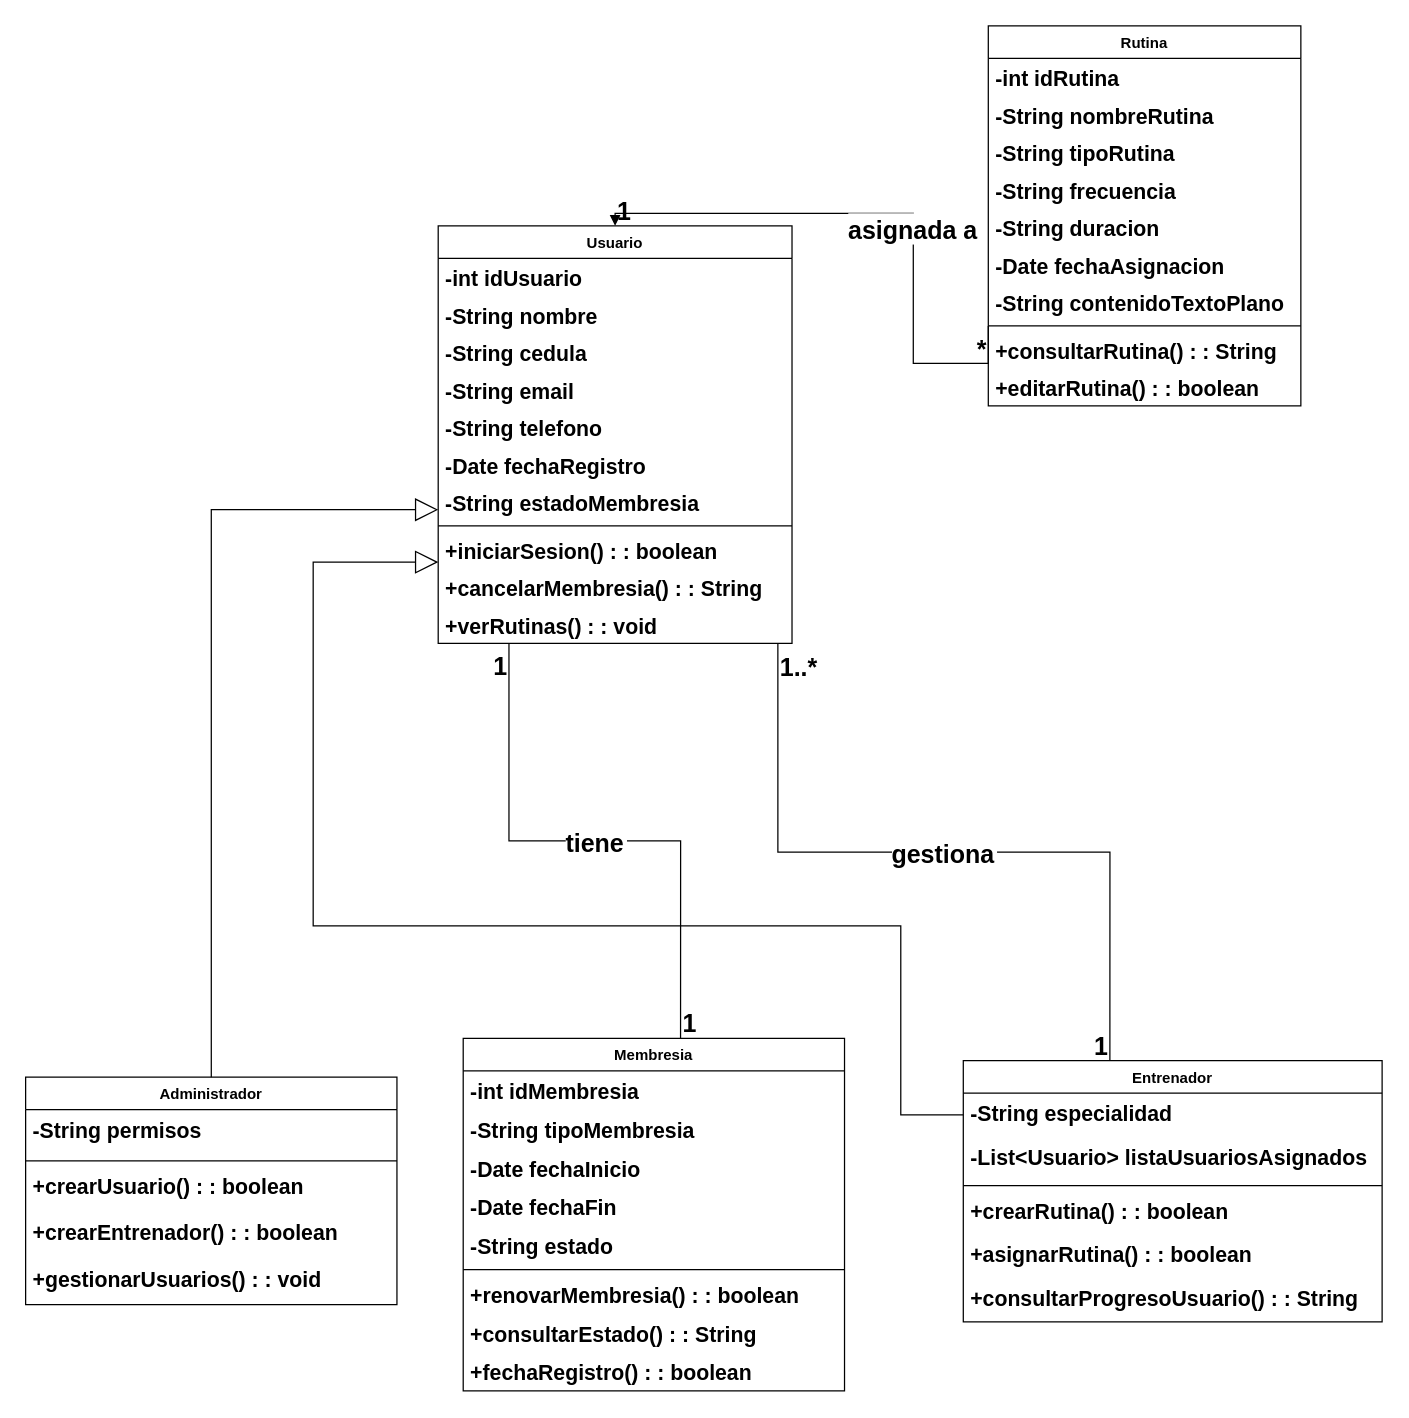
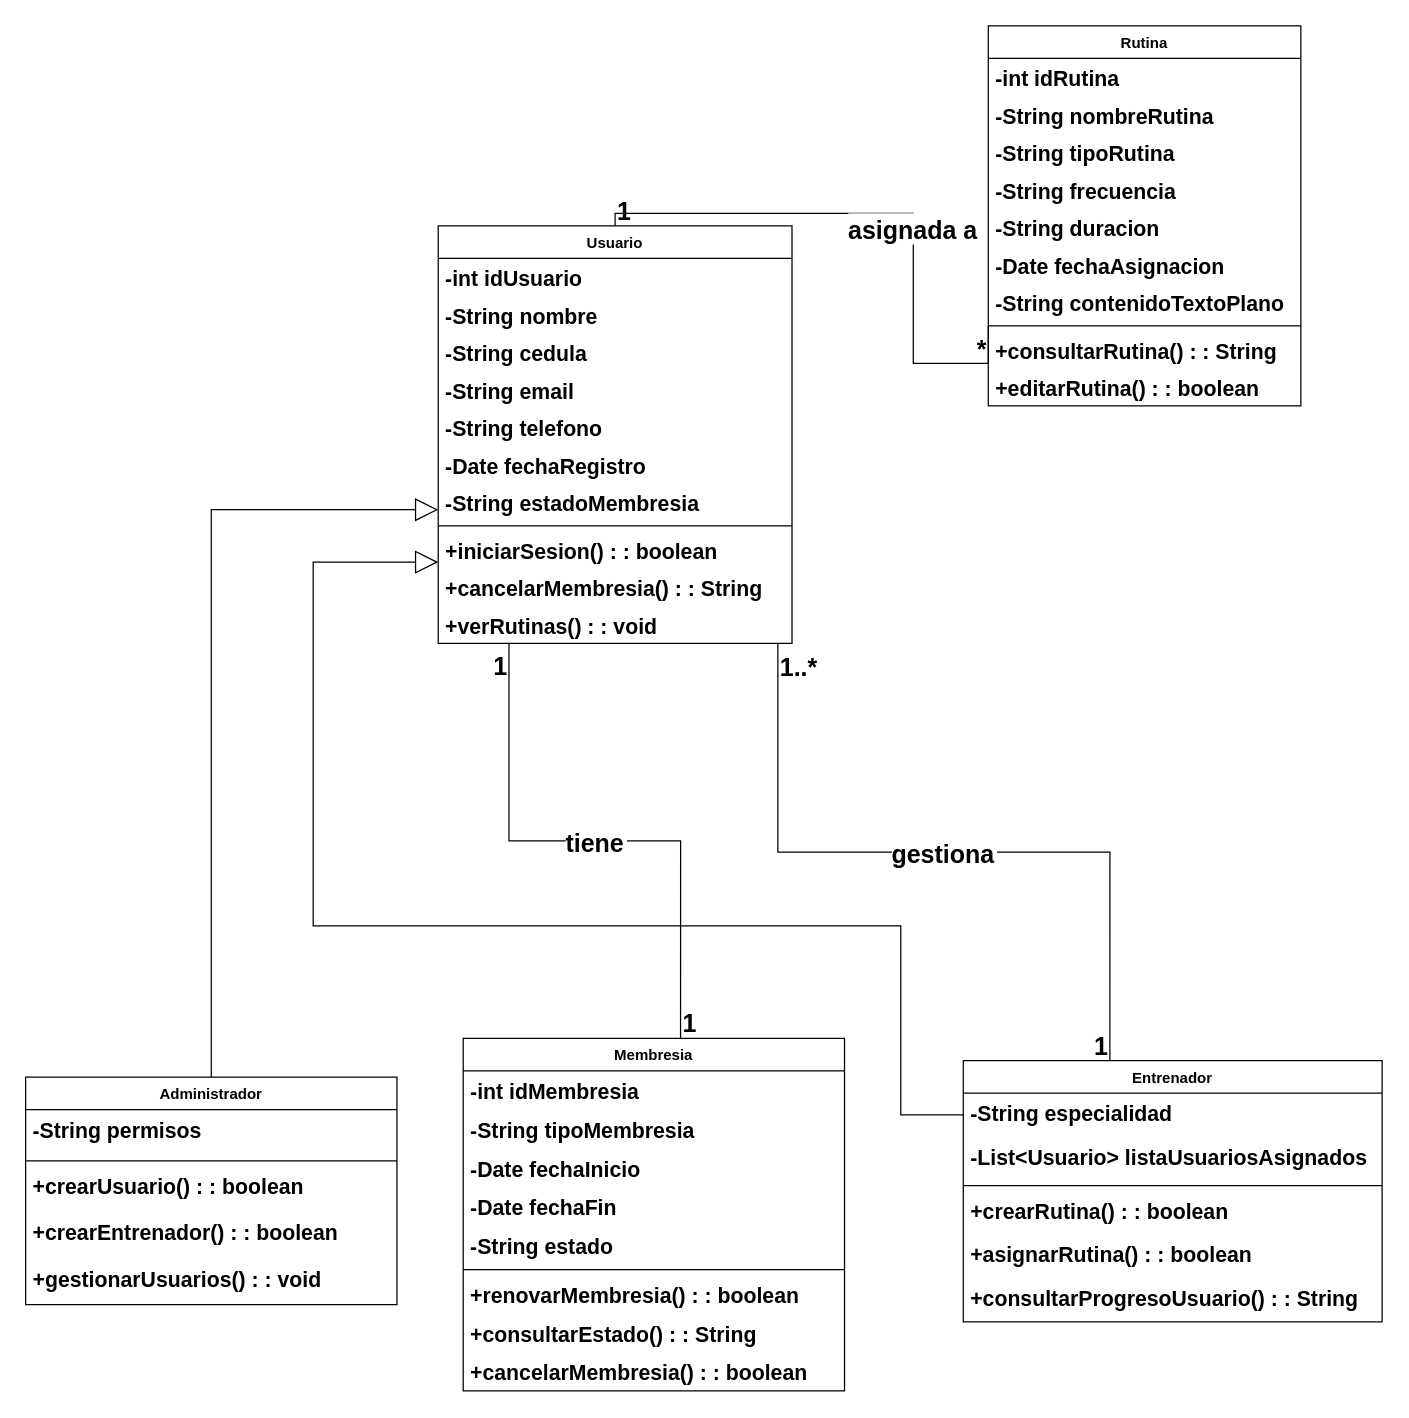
edge "Rutina" -> "Usuario": arrowhead block -> none
node "+fechaRegistro() : : boolean": label "+fechaRegistro() : : boolean" -> "+cancelarMembresia() : : boolean"
